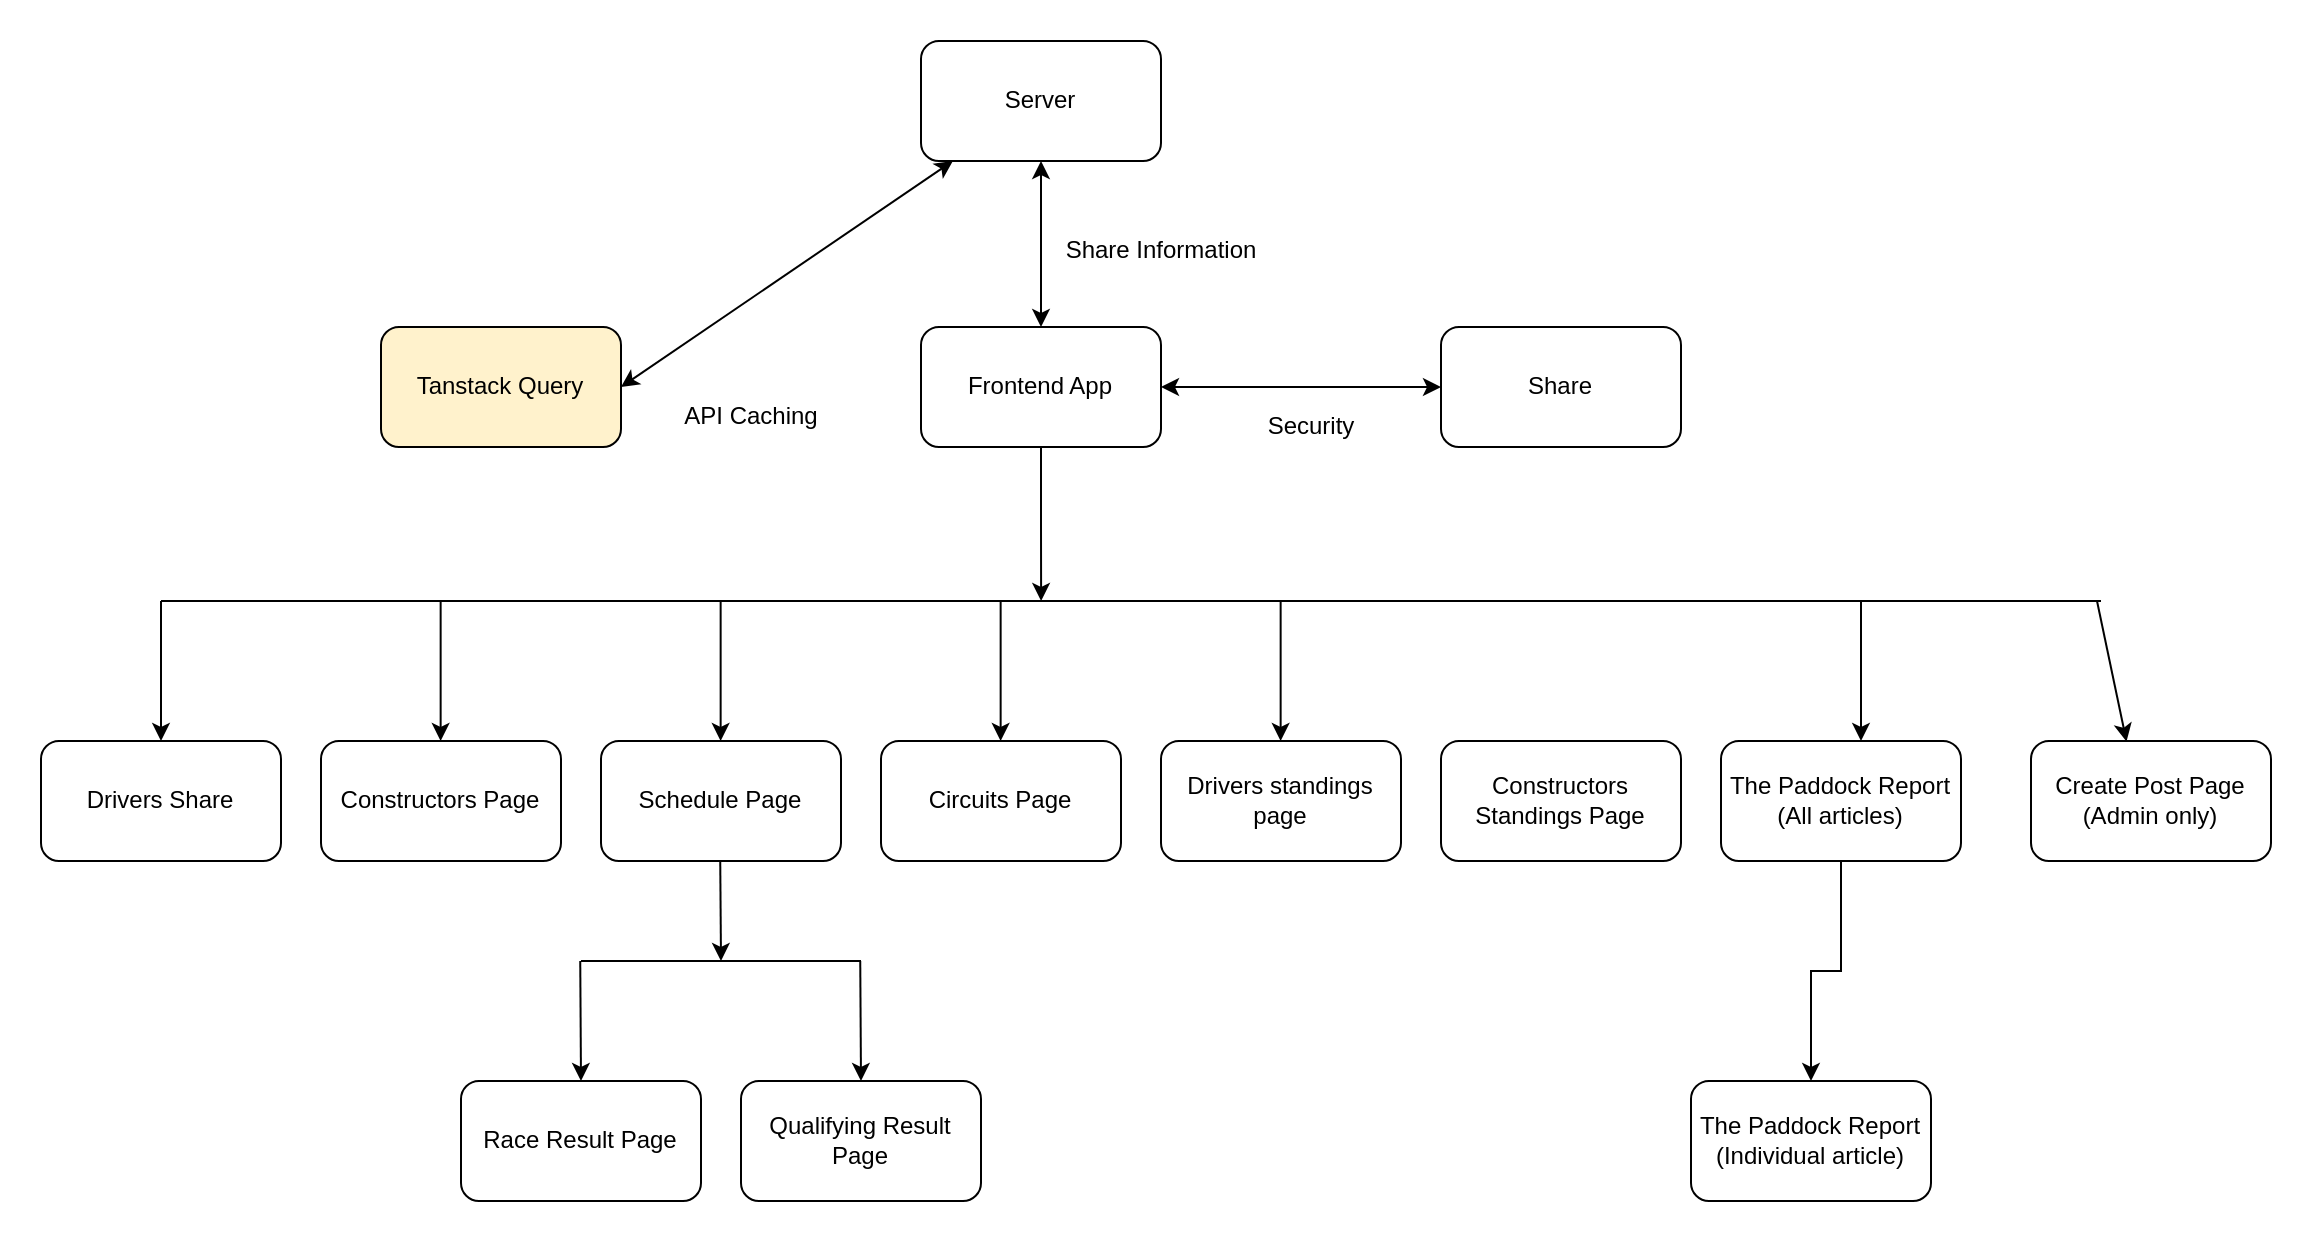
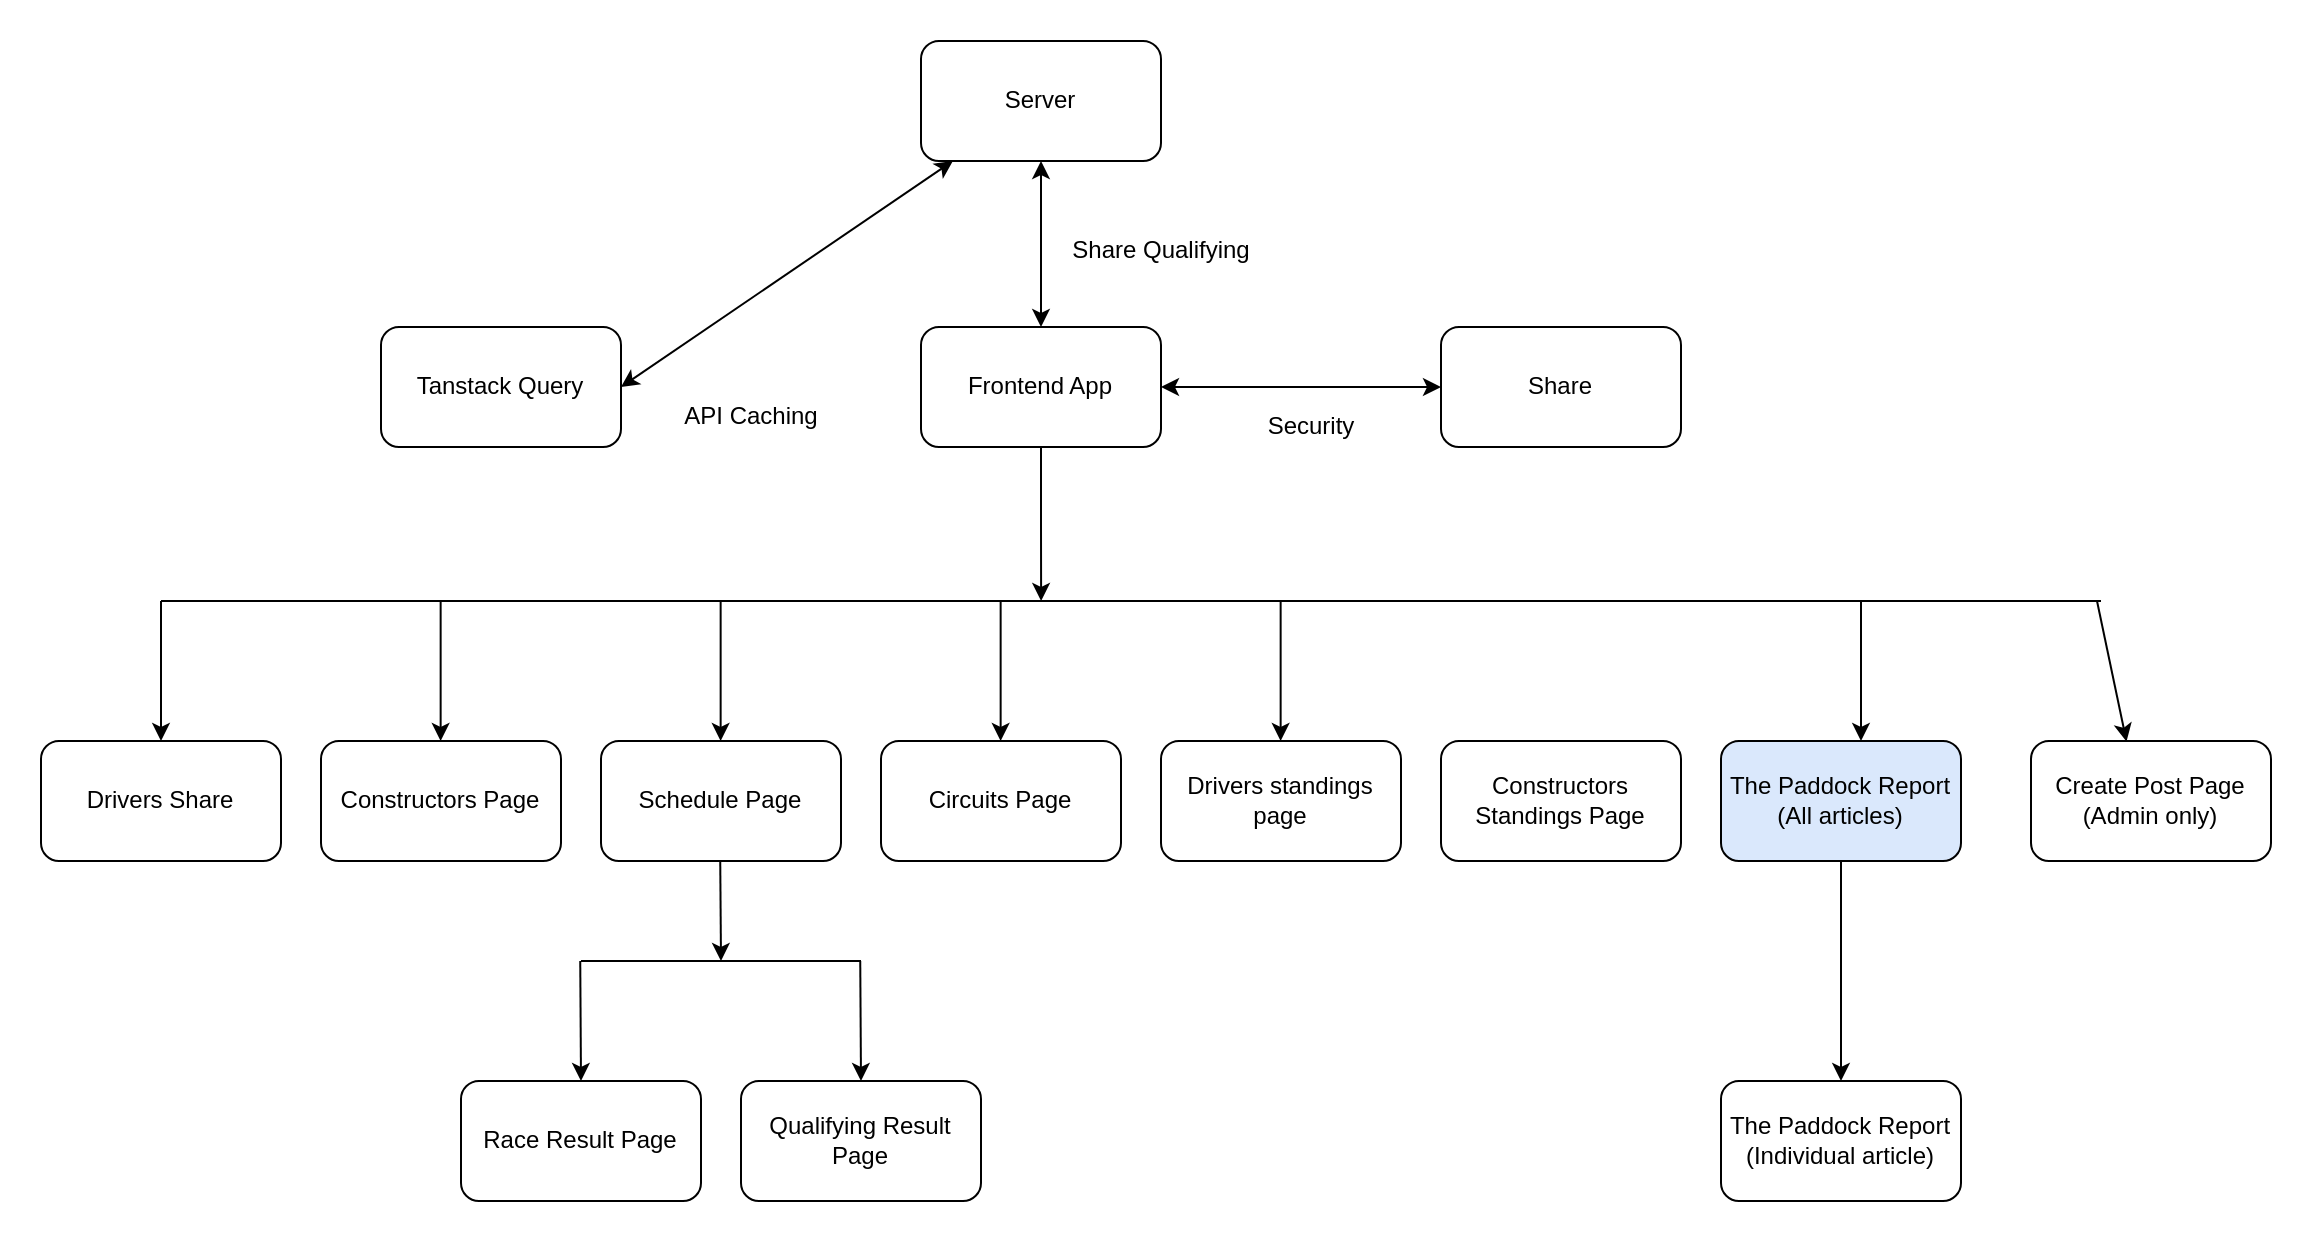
node "Share Information": label "Share Information" -> "Share Qualifying"
node "Tanstack Query": fillcolor #fff2cc -> #ffffff
node "The Paddock Report (All articles)": fillcolor #ffffff -> #dae8fc
node "The Paddock Report (Individual article)": moved (1811, 1141) -> (1841, 1141)
